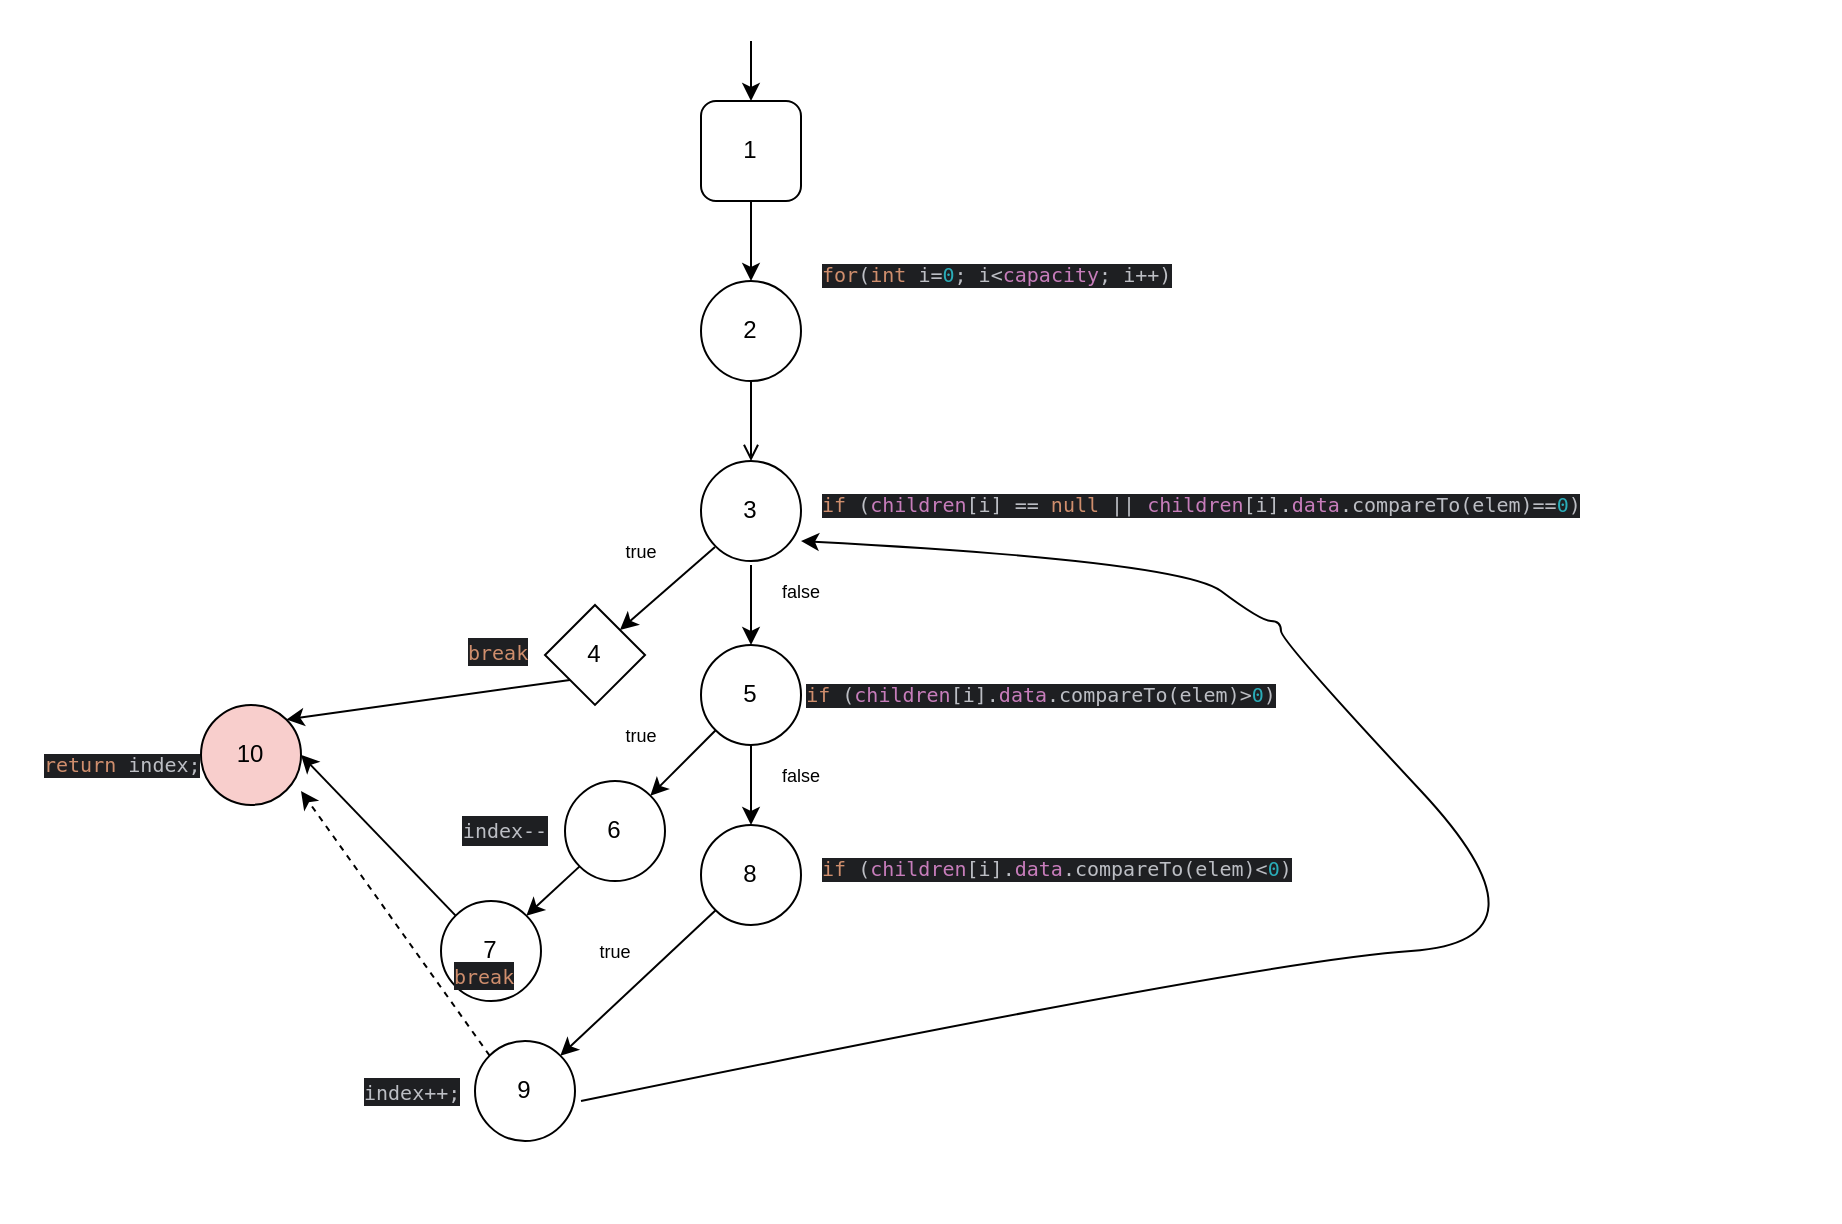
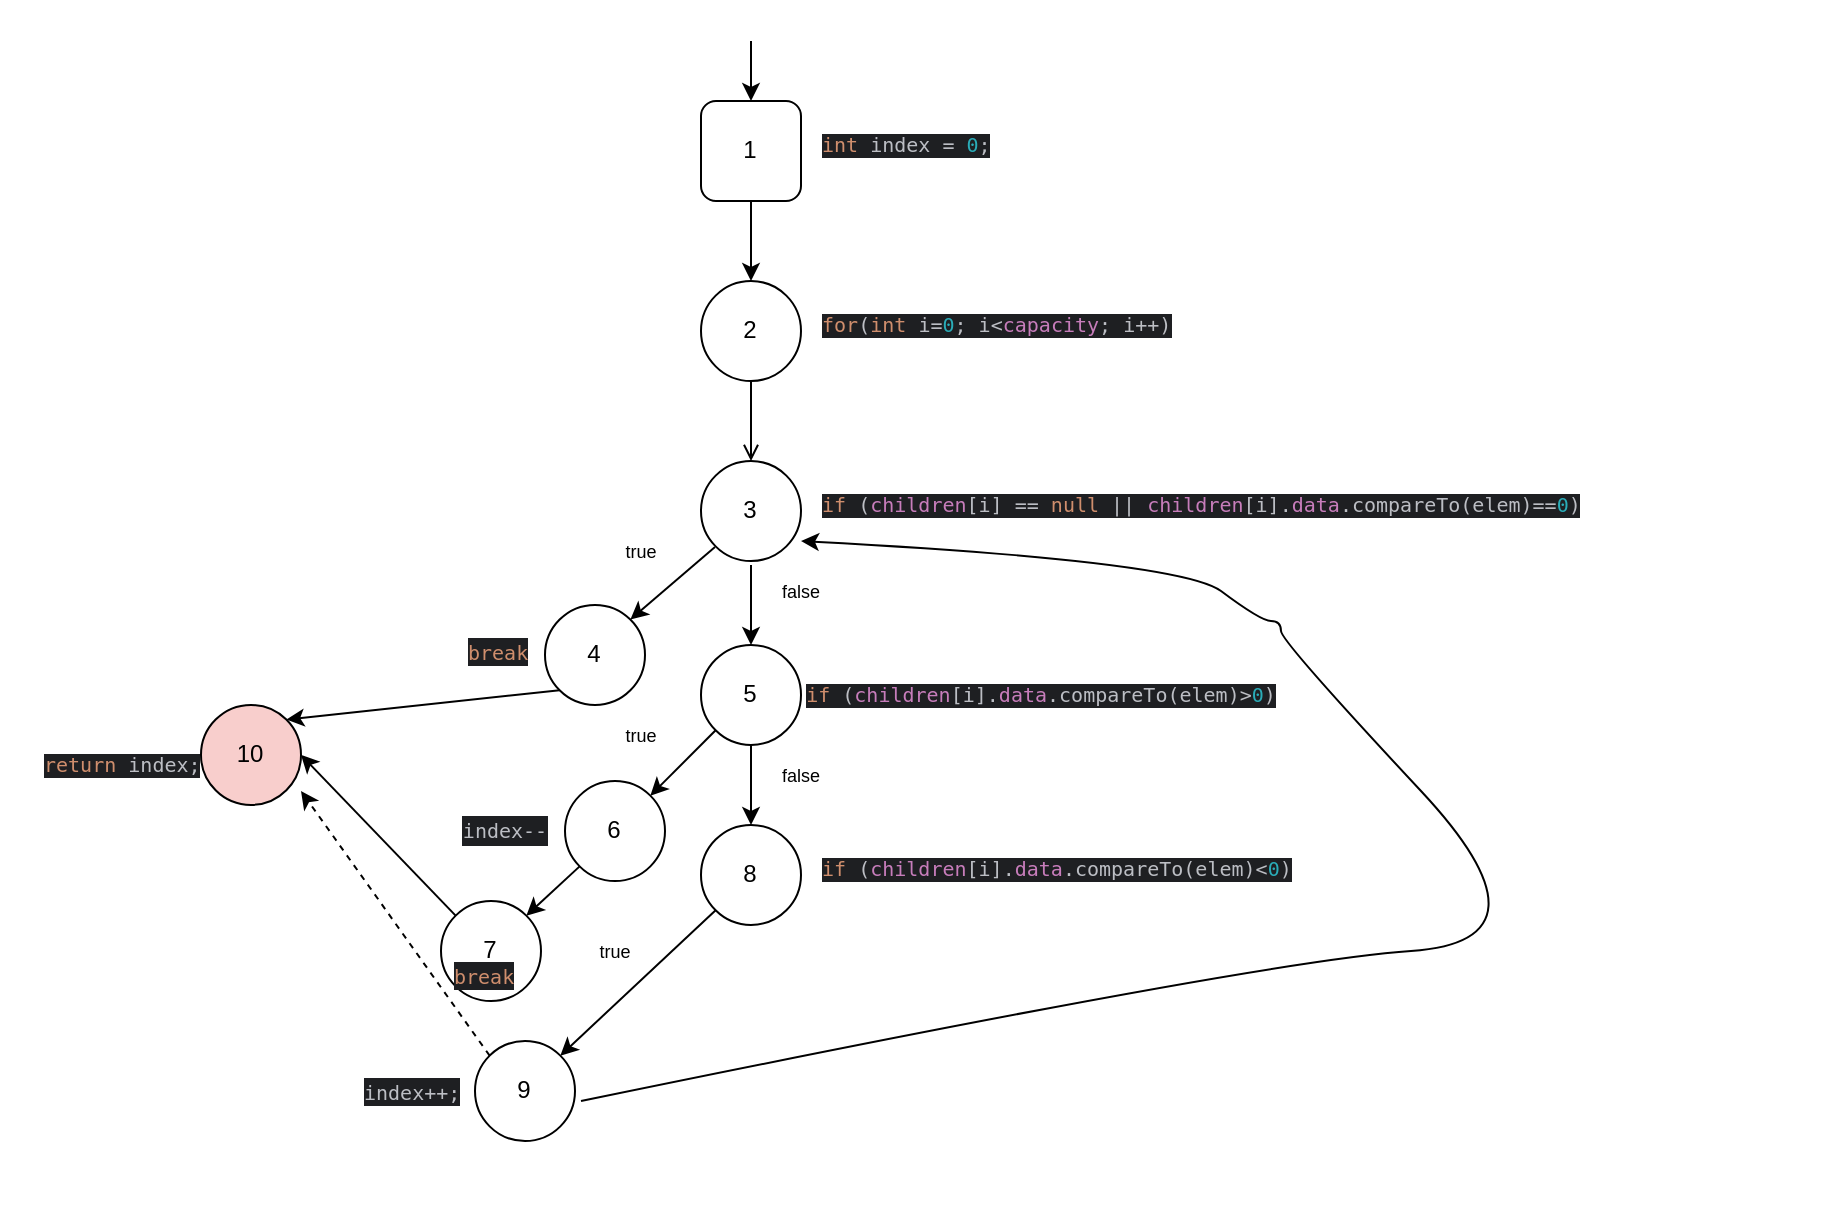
node "int index = 0;": added
node "for(int i=0; i<capacity; i++)": moved (989, 271) -> (989, 321)
node "4": shape diamond -> ellipse
